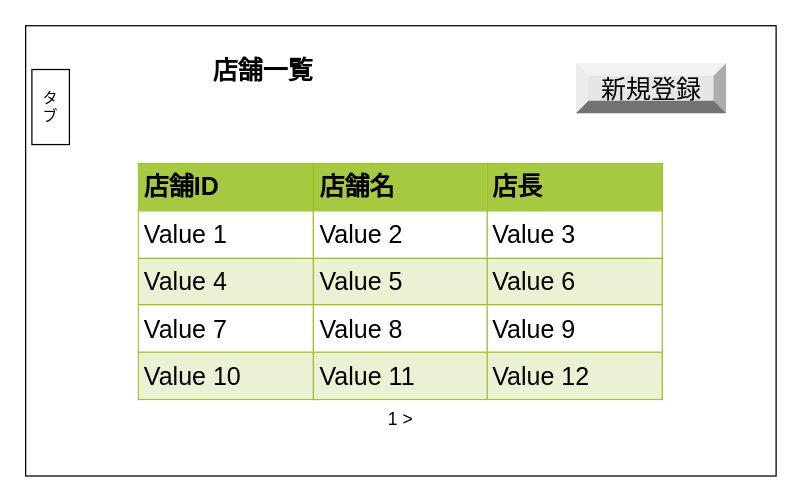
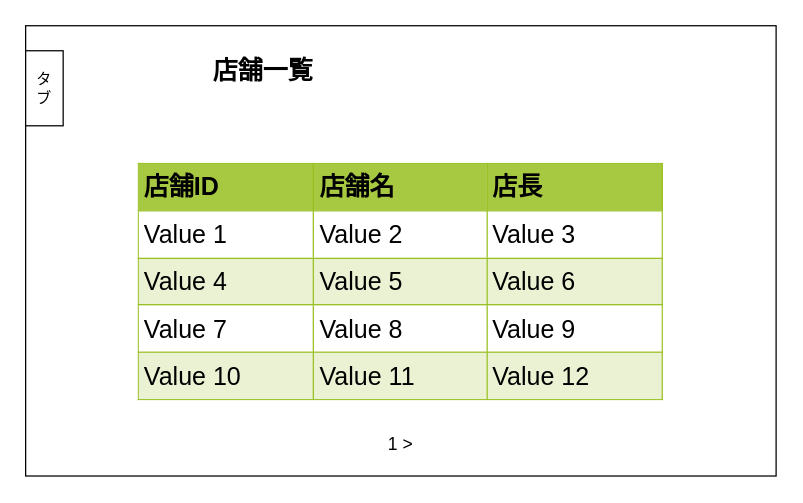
node "新規登録": removed
node "タ ブ": moved (51, 107) -> (44, 88)
node "1 >": moved (401, 419) -> (401, 444)
